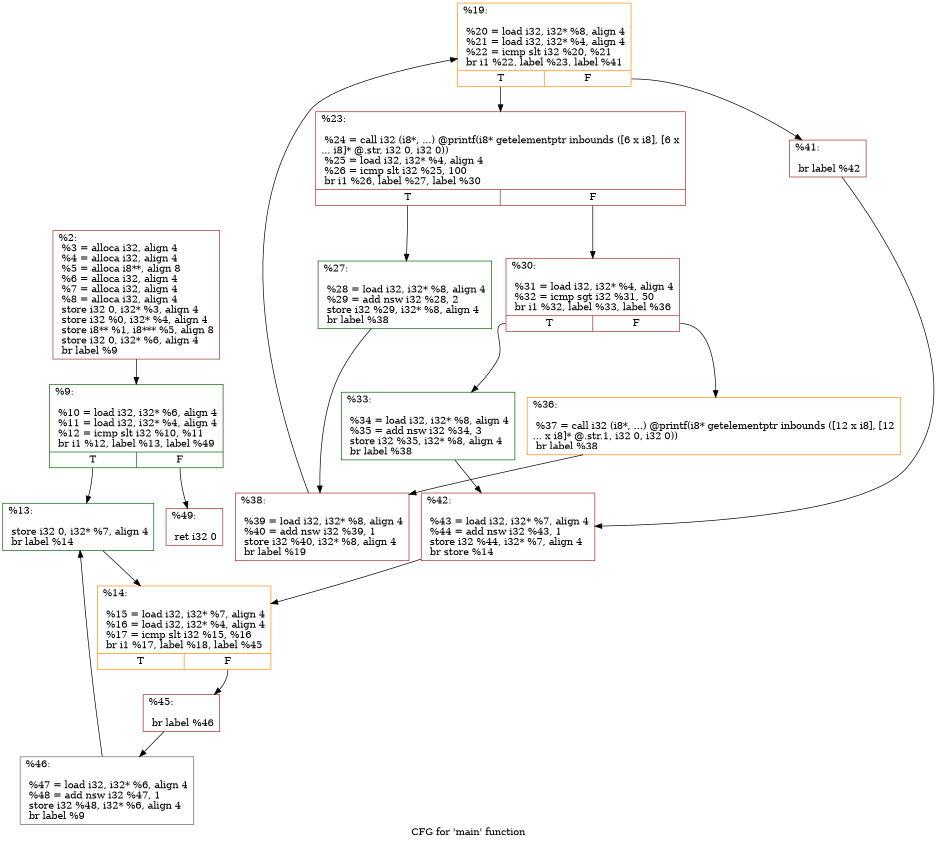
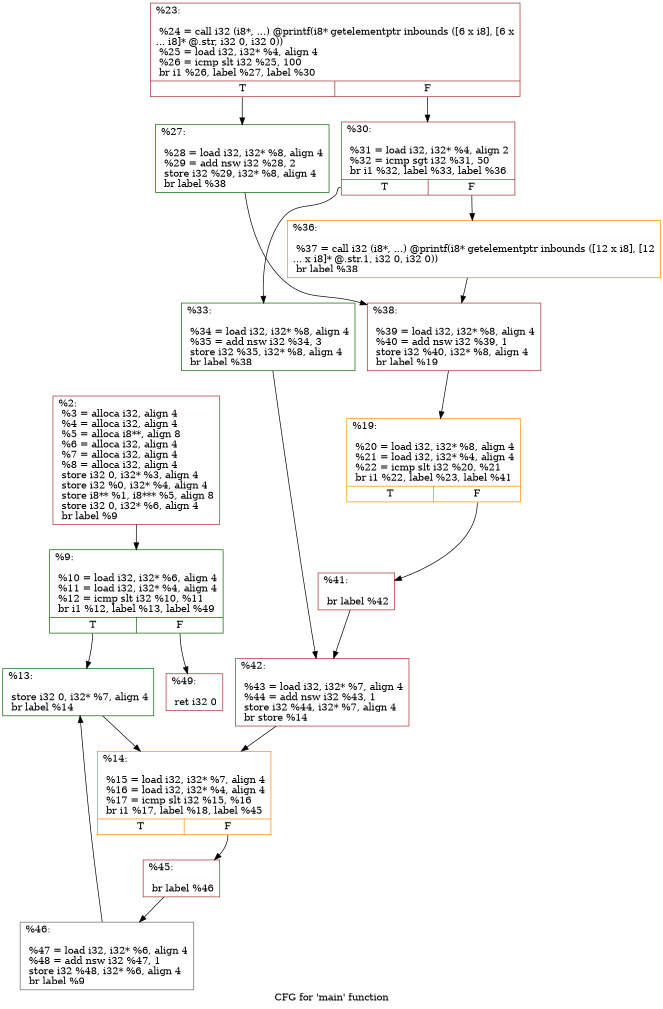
edge "%19:" -> "%23:": removed
node "%30:": text "%31 = load i32, i32* %4, align 4" -> "%31 = load i32, i32* %4, align 2"
